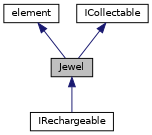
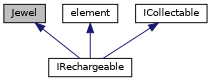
edge "Jewel" -> "element": now "IRechargeable" -> "element"
edge "Jewel" -> "ICollectable": now "IRechargeable" -> "ICollectable"
